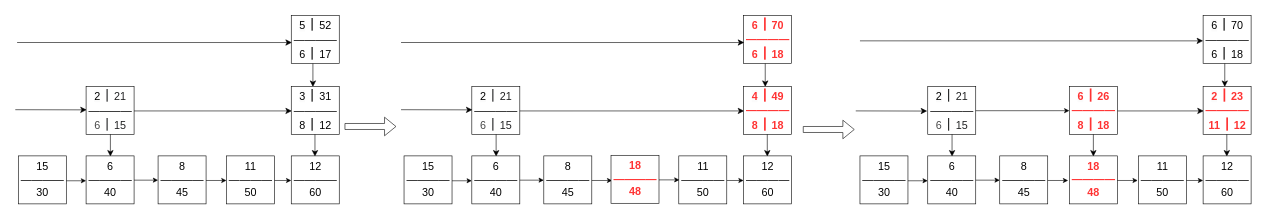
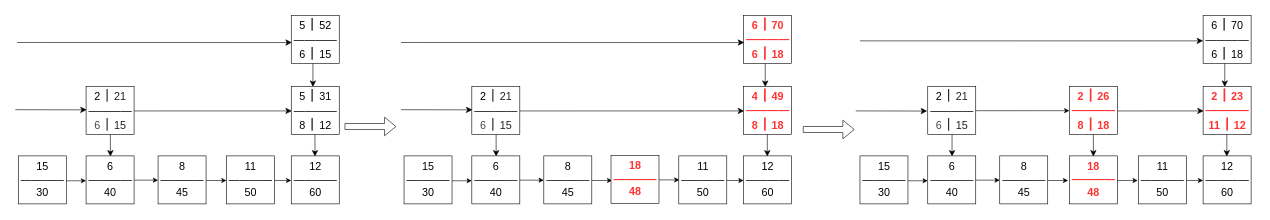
node "5丨52 ———— 6丨17": label "5丨52 ———— 6丨17" -> "5丨52 ———— 6丨15"
node "3丨31 ———— 8丨12": label "3丨31 ———— 8丨12" -> "5丨31 ———— 8丨12"
node "6丨26 ———— 8丨18": label "6丨26 ———— 8丨18" -> "2丨26 ———— 8丨18"
